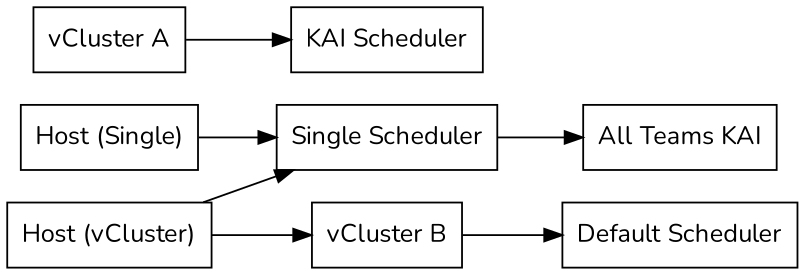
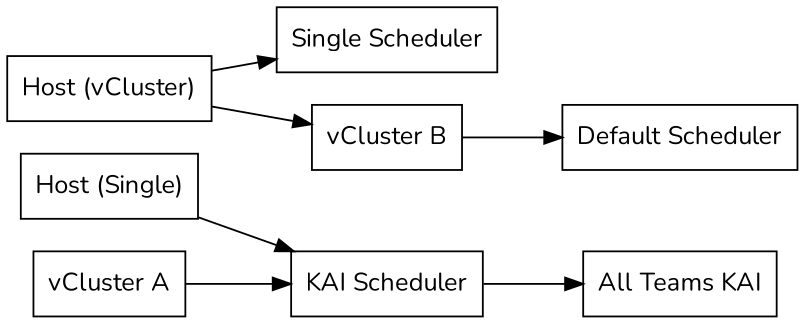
edge "Host (Single)" -> "Single Scheduler": now "Host (Single)" -> "KAI Scheduler"
edge "Single Scheduler" -> "All Teams KAI": now "KAI Scheduler" -> "All Teams KAI"
